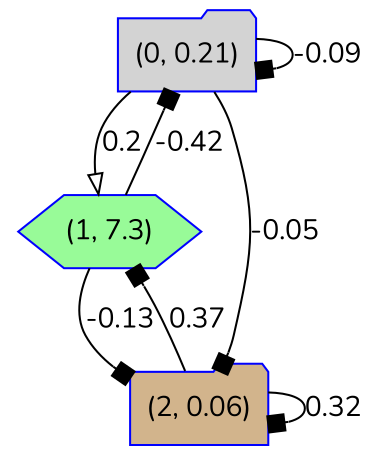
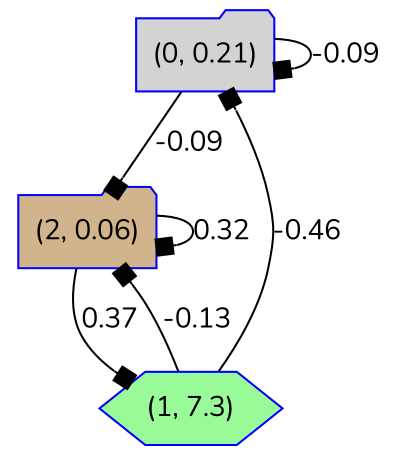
edge "(0, 0.21)" -> "(1, 7.3)": removed, label "0.2"
edge "(1, 7.3)" -> "(0, 0.21)": label "-0.42" -> "-0.46"
edge "(0, 0.21)" -> "(2, 0.06)": label "-0.05" -> "-0.09"
